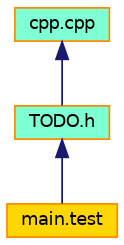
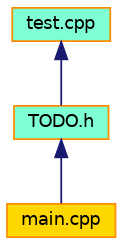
node "cpp.cpp": label "cpp.cpp" -> "test.cpp"
node "main.test": label "main.test" -> "main.cpp"
